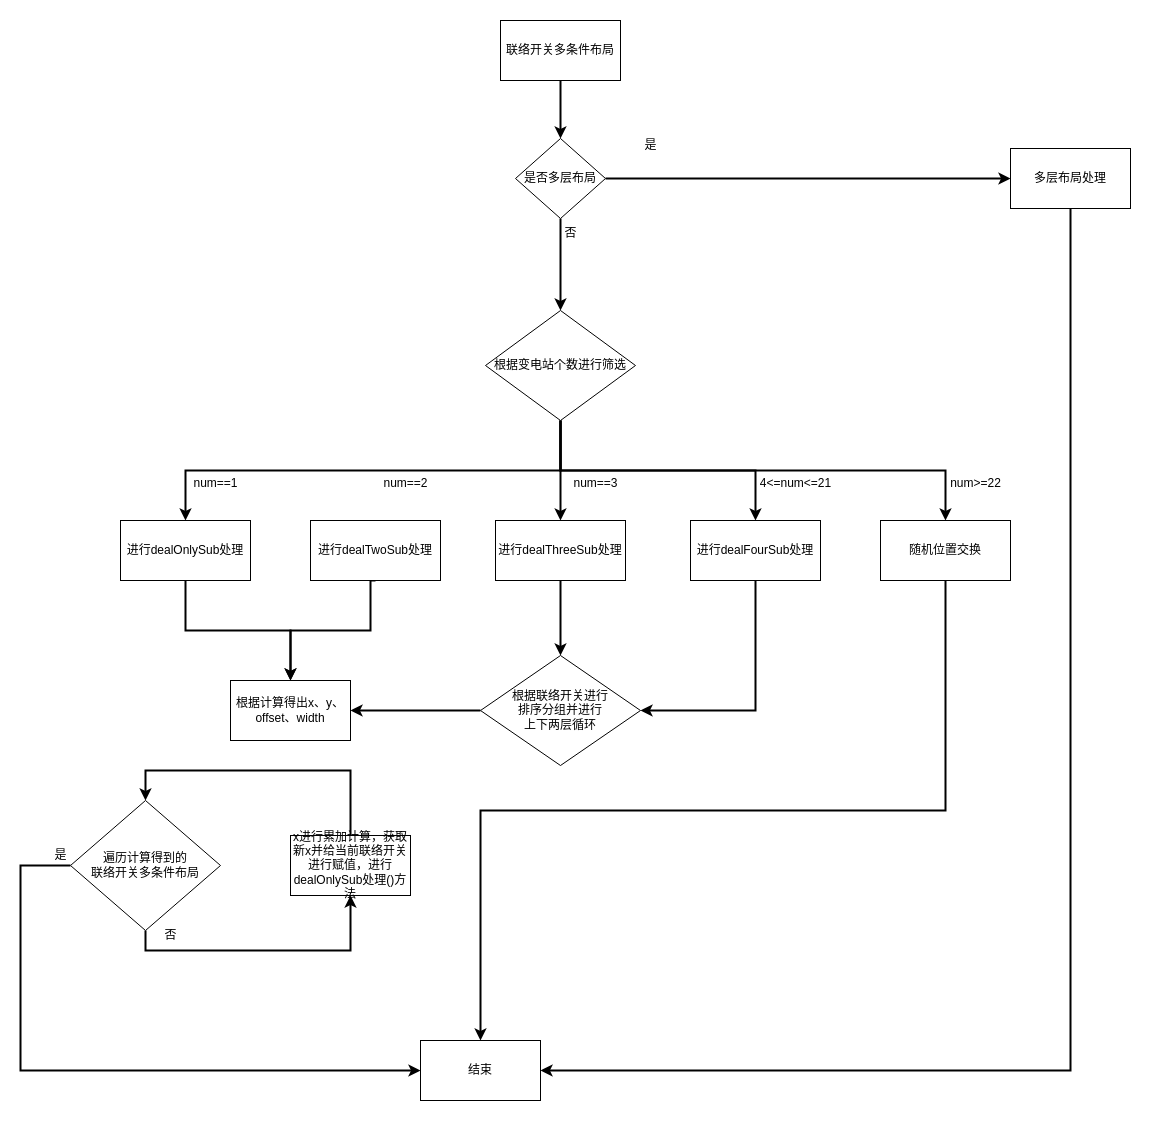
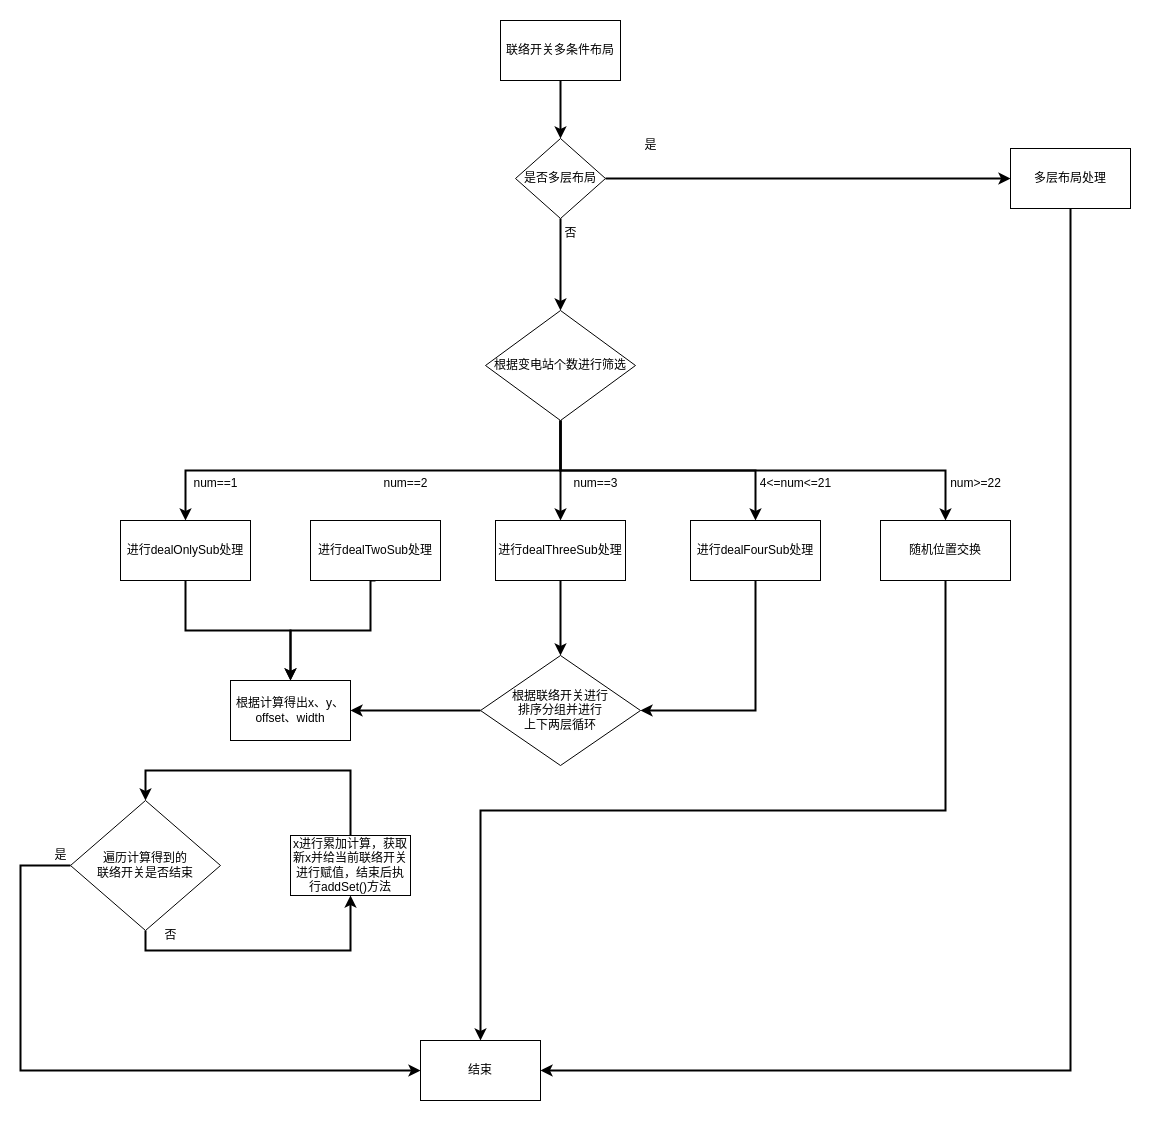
node "遍历计算得到的 联络开关多条件布局": label "遍历计算得到的 联络开关多条件布局" -> "遍历计算得到的 联络开关是否结束"
node "x进行累加计算，获取新x并给当前联络开关进行赋值，进行dealOnlySub处理()方法": label "x进行累加计算，获取新x并给当前联络开关进行赋值，进行dealOnlySub处理()方法" -> "x进行累加计算，获取新x并给当前联络开关进行赋值，结束后执行addSet()方法"
